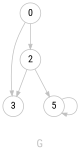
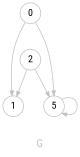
edge "0" -> "2": now "0" -> "5"
node "3": label "3" -> "1"
